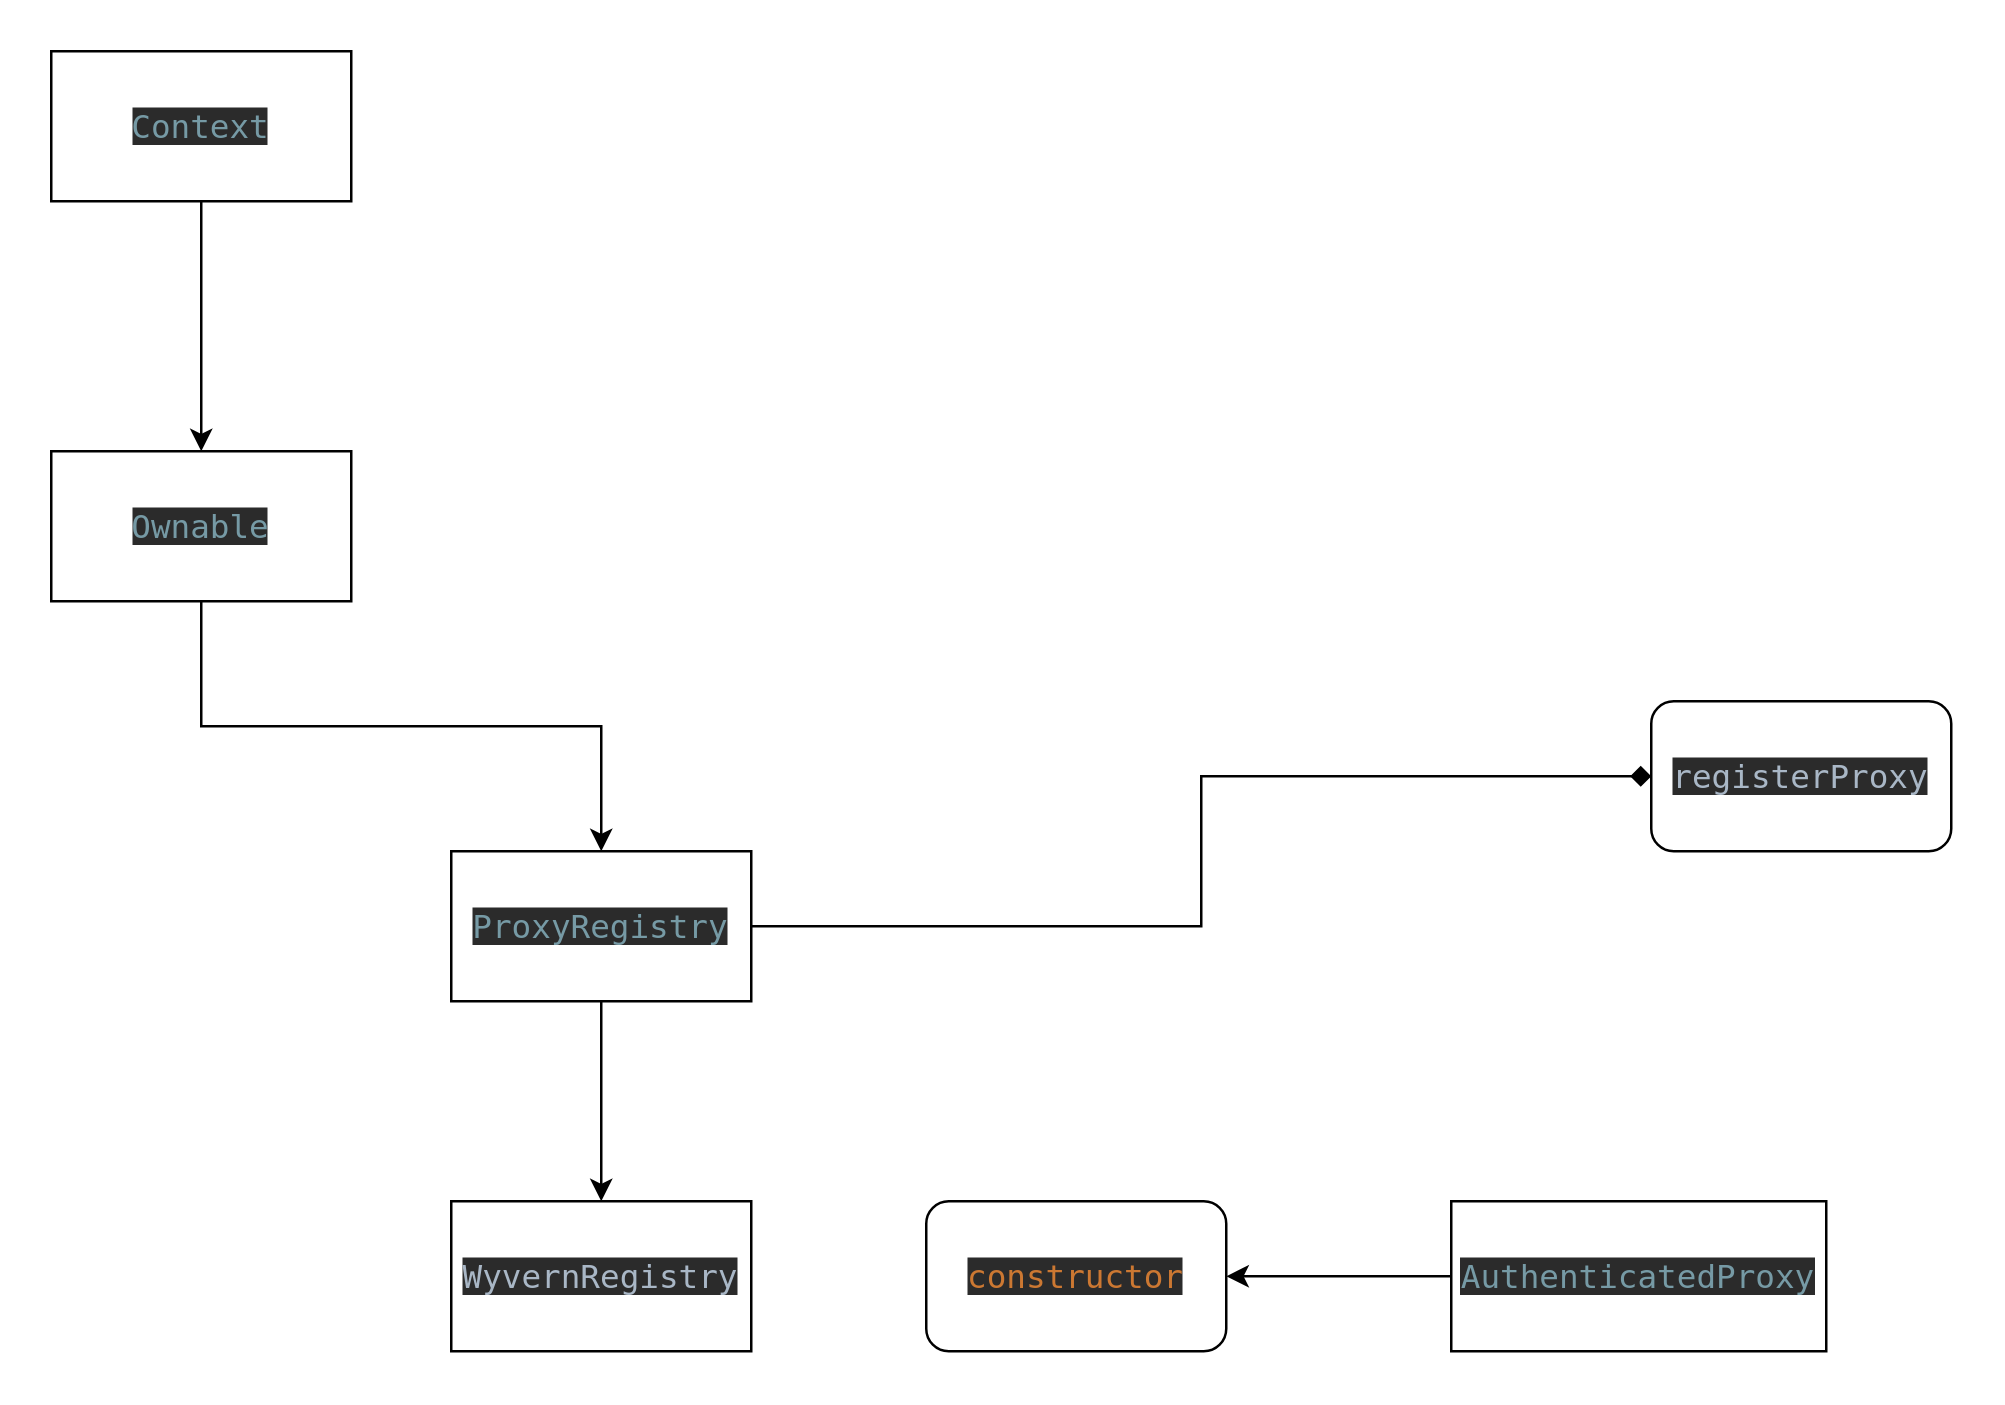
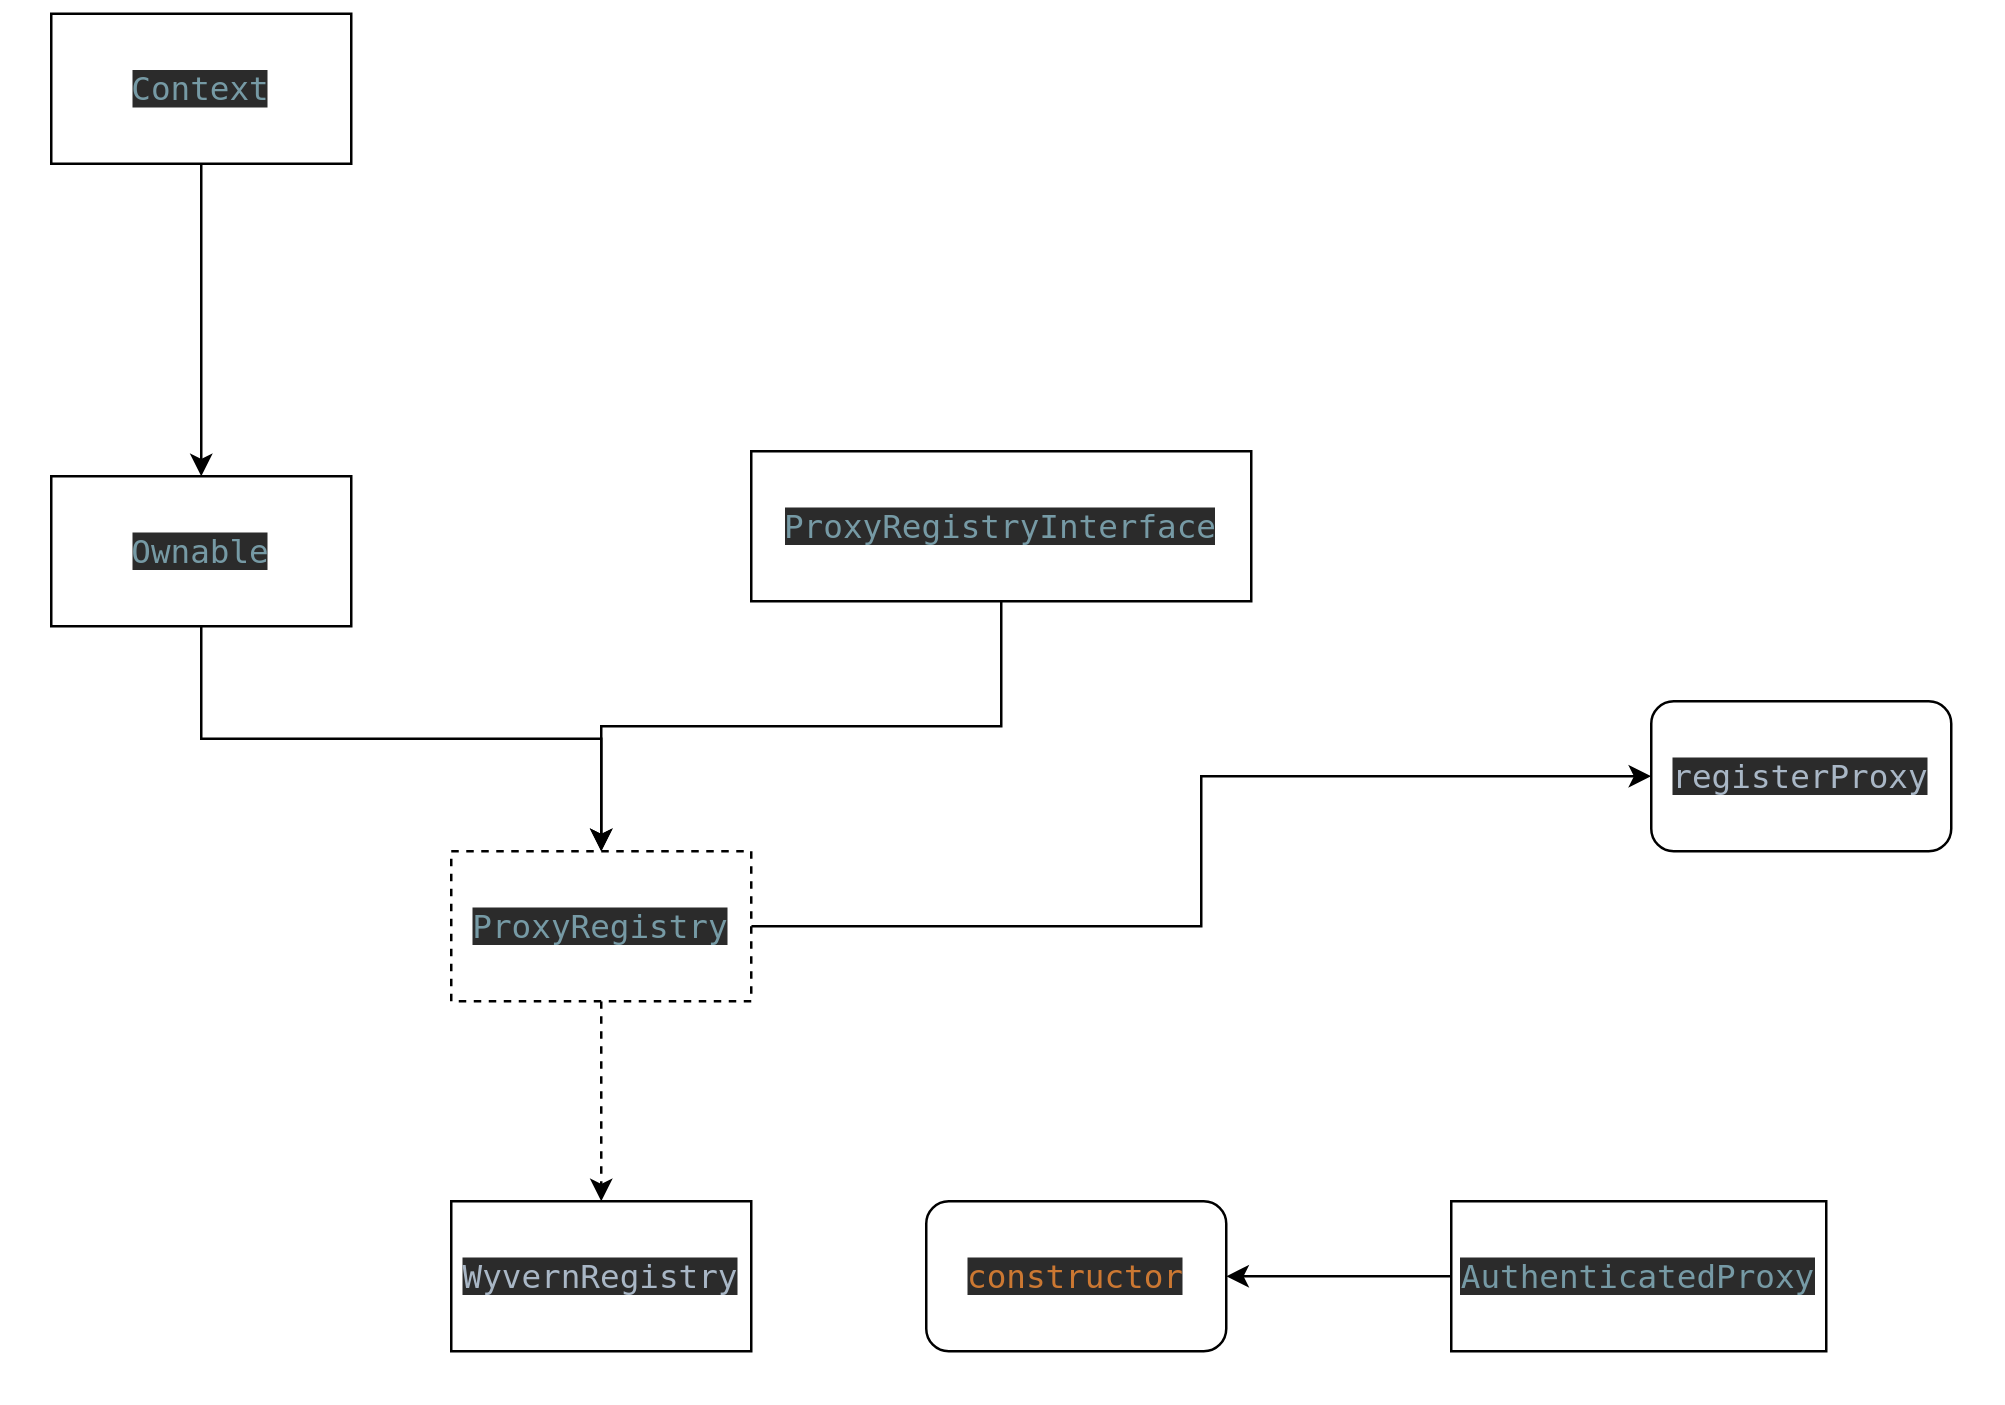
node "Context": moved (201, 126) -> (201, 89)
node "Ownable": moved (201, 526) -> (201, 551)
node "ProxyRegistryInterface": added
edge "ProxyRegistryInterface" -> "ProxyRegistry": added
edge "ProxyRegistry" -> "registerProxy": arrowhead diamond -> classic
node "ProxyRegistry": style solid -> dashed
edge "ProxyRegistry" -> "WyvernRegistry": style solid -> dashed
